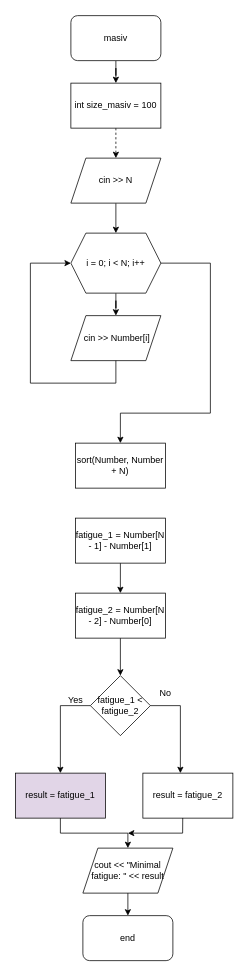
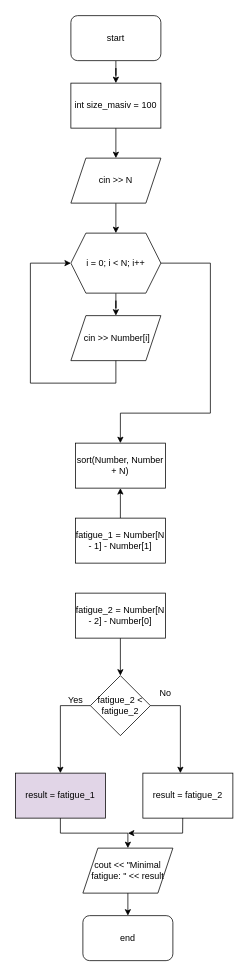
node "masiv": label "masiv" -> "start"
edge "int size_masiv = 100" -> "cin >> N": style dashed -> solid
edge "fatigue_1 = Number[N - 1] - Number[1]" -> "fatigue_2 = Number[N - 2] - Number[0]": now "fatigue_1 = Number[N - 1] - Number[1]" -> "sort(Number, Number + N)"
node "fatigue_1 < fatigue_2": label "fatigue_1 < fatigue_2" -> "fatigue_2 < fatigue_2"
